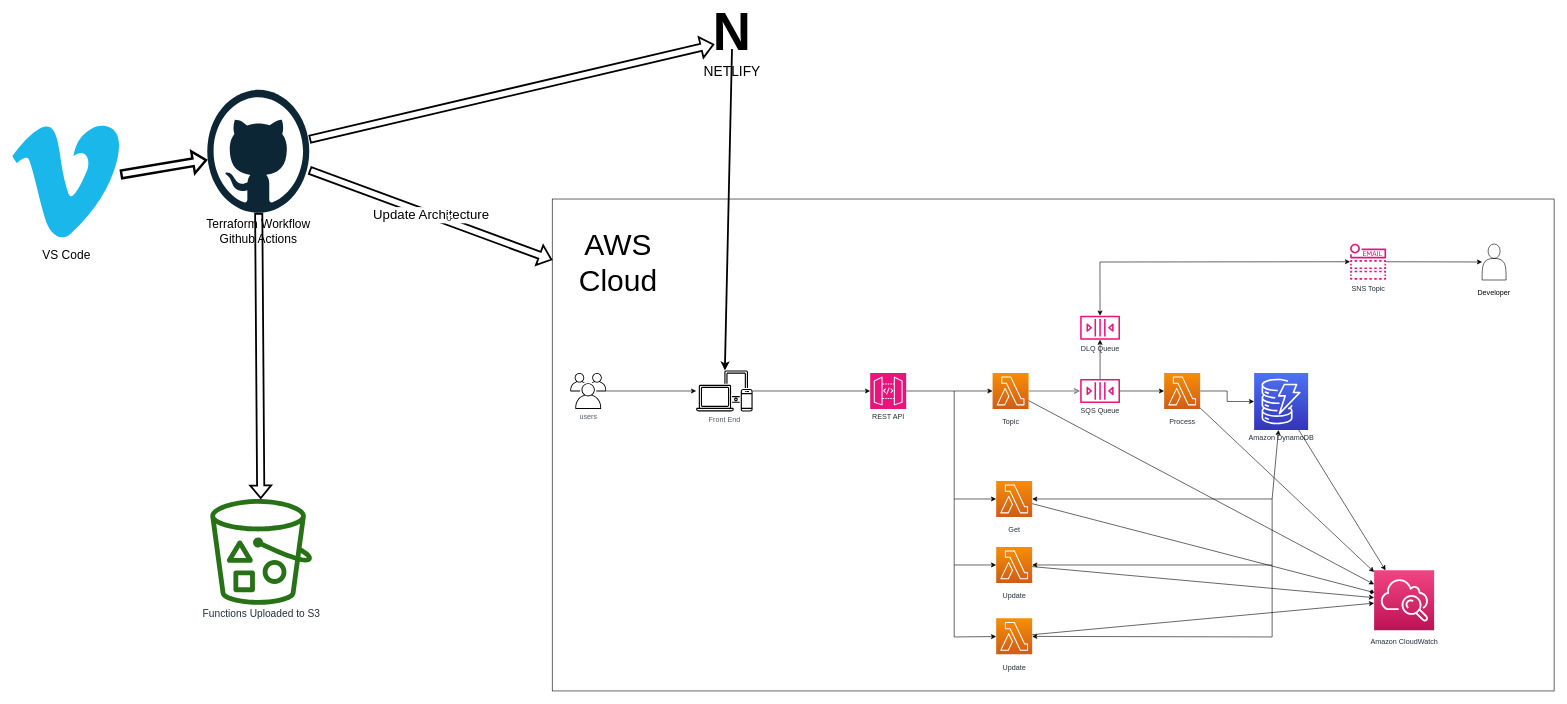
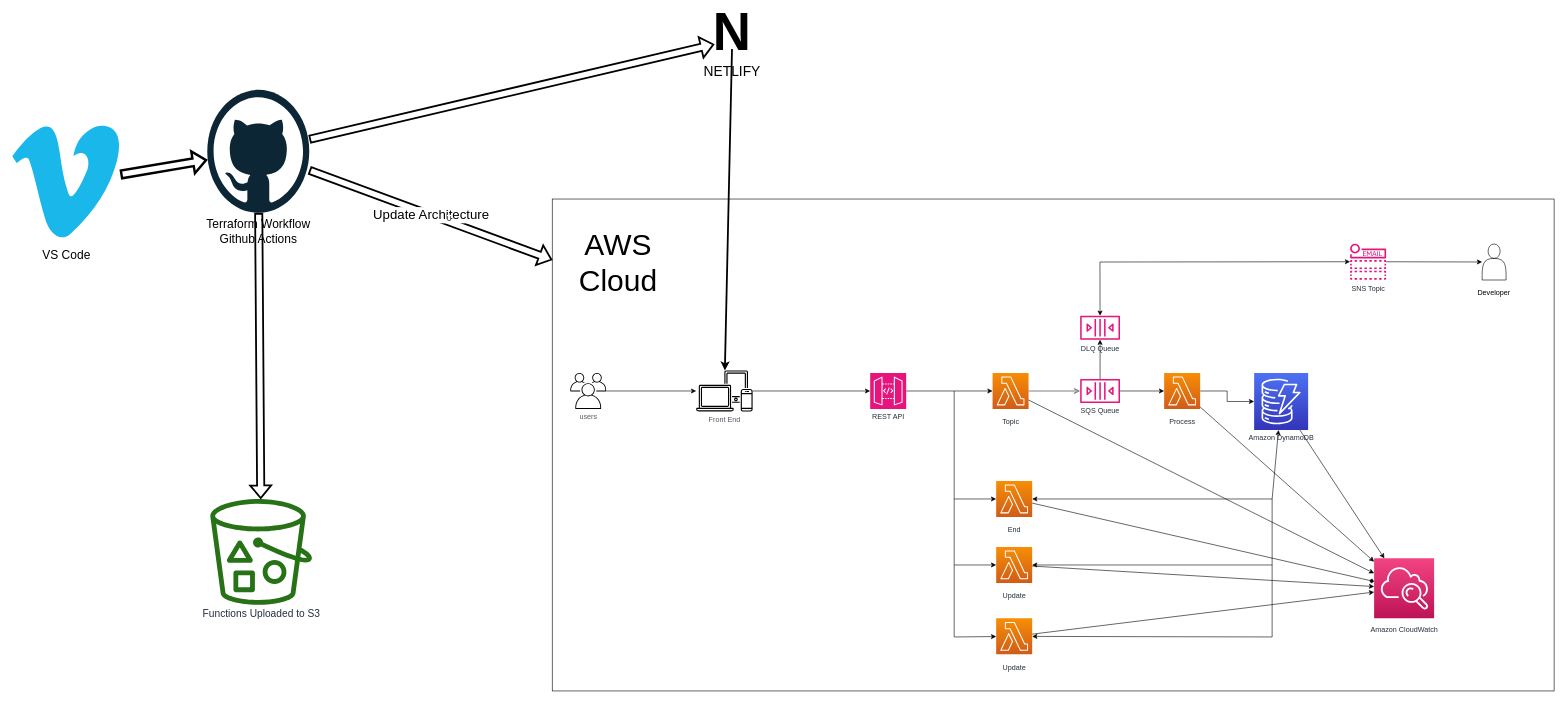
node "Get": label "Get" -> "End"
node "Amazon CloudWatch": moved (1404, 600) -> (1404, 588)
